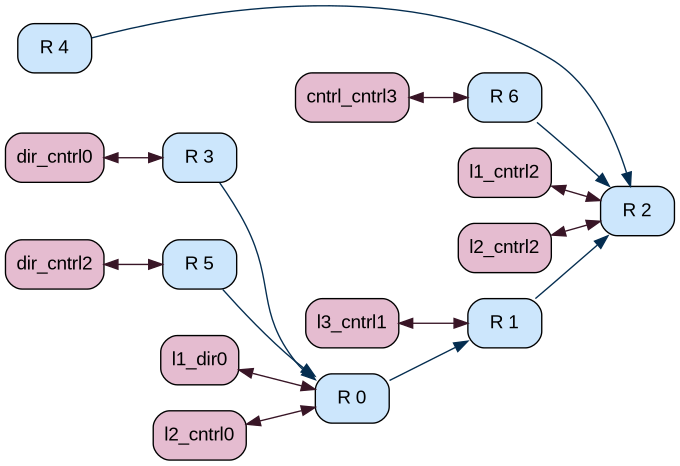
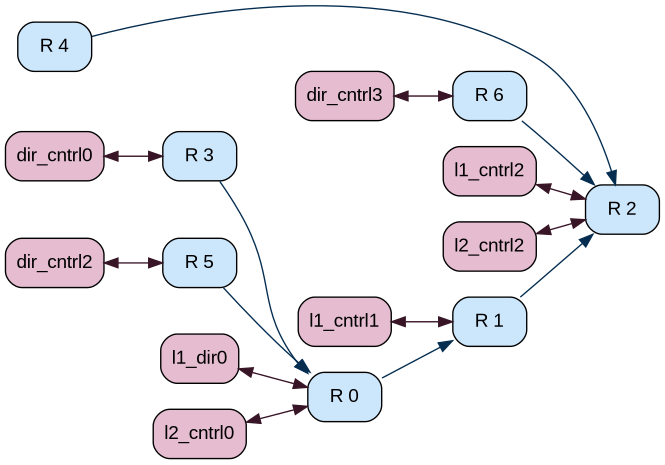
node "cntrl_cntrl3": label "cntrl_cntrl3" -> "dir_cntrl3"
node "l3_cntrl1": label "l3_cntrl1" -> "l1_cntrl1"
